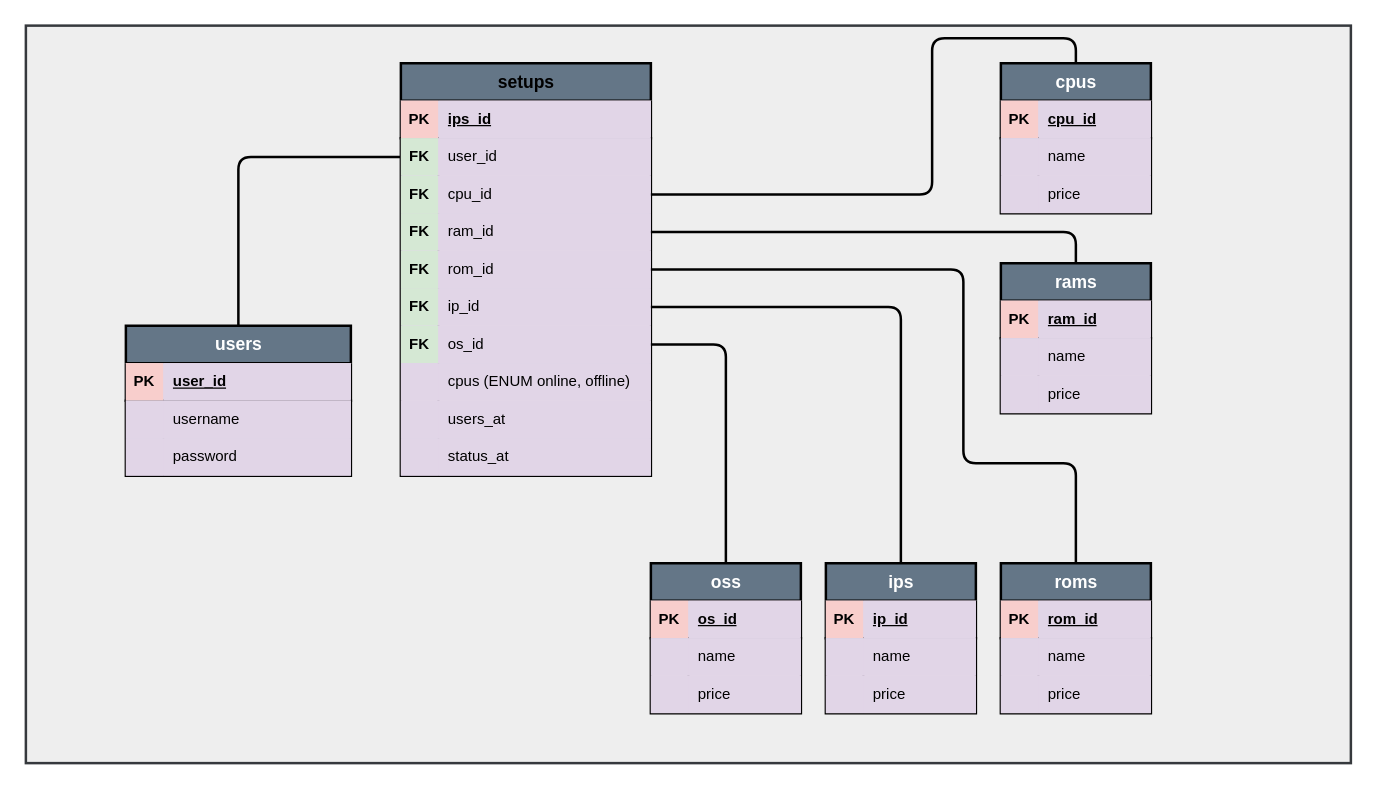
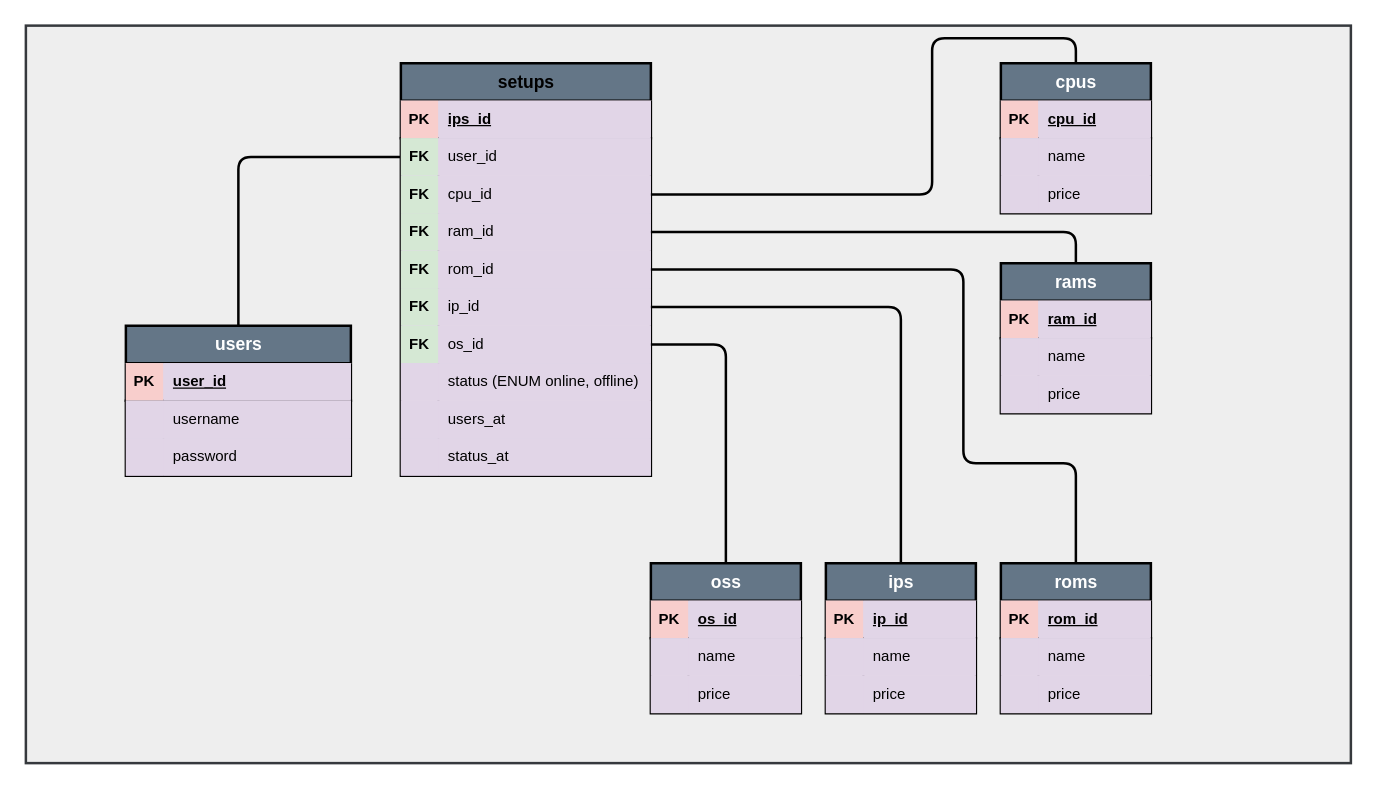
node "cpus (ENUM online, offline)": label "cpus (ENUM online, offline)" -> "status (ENUM online, offline)"
